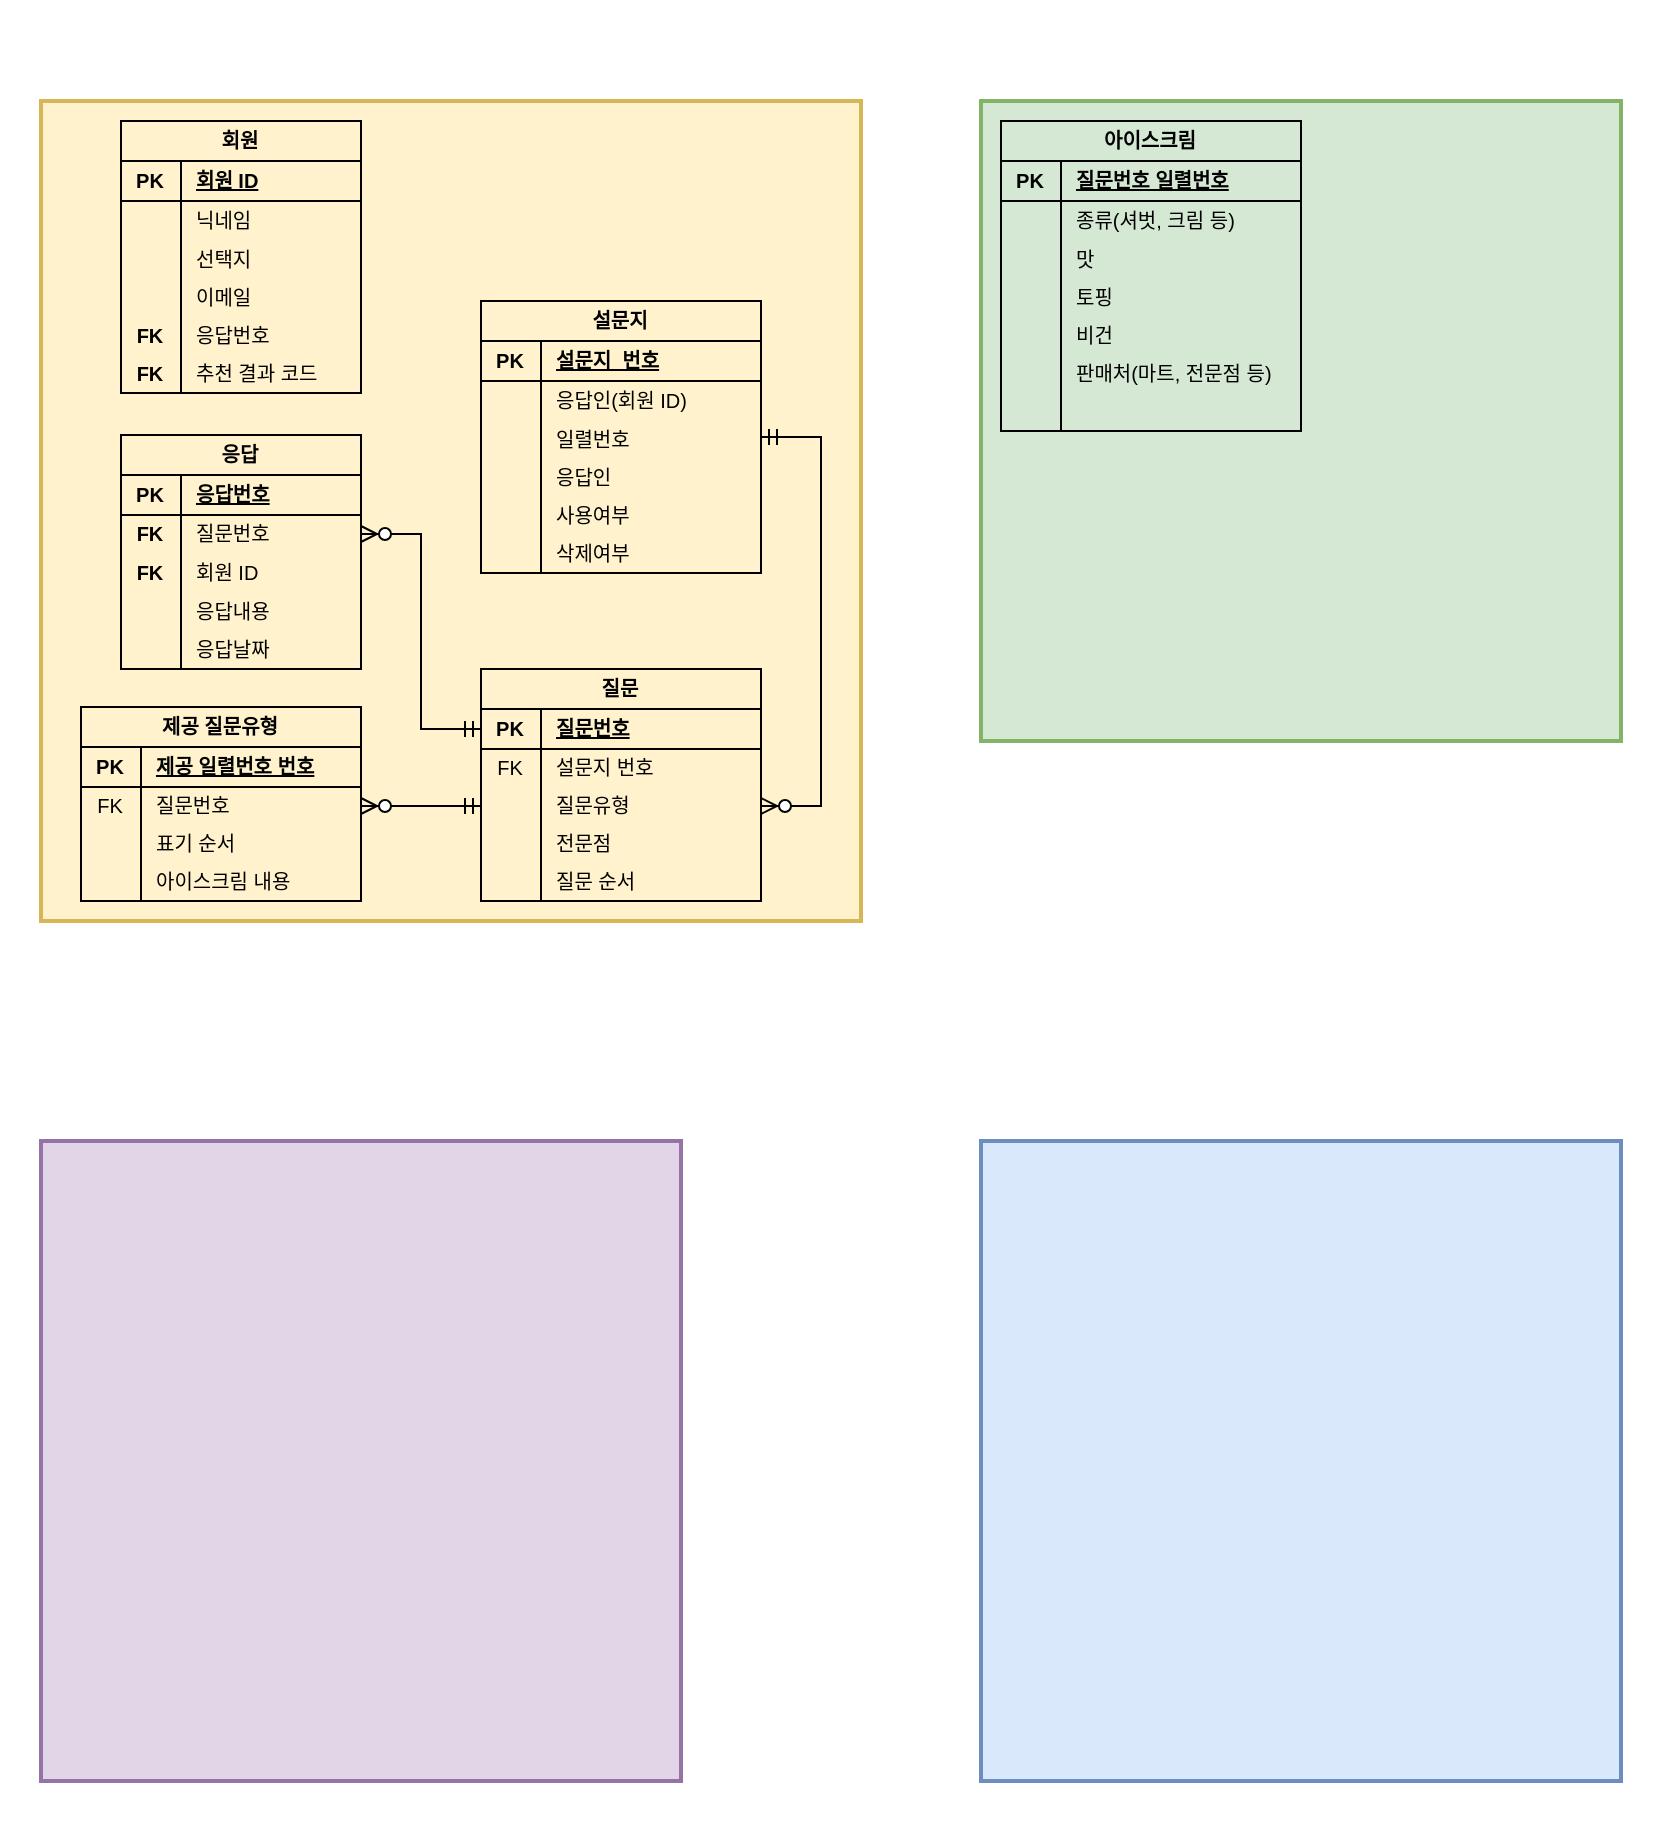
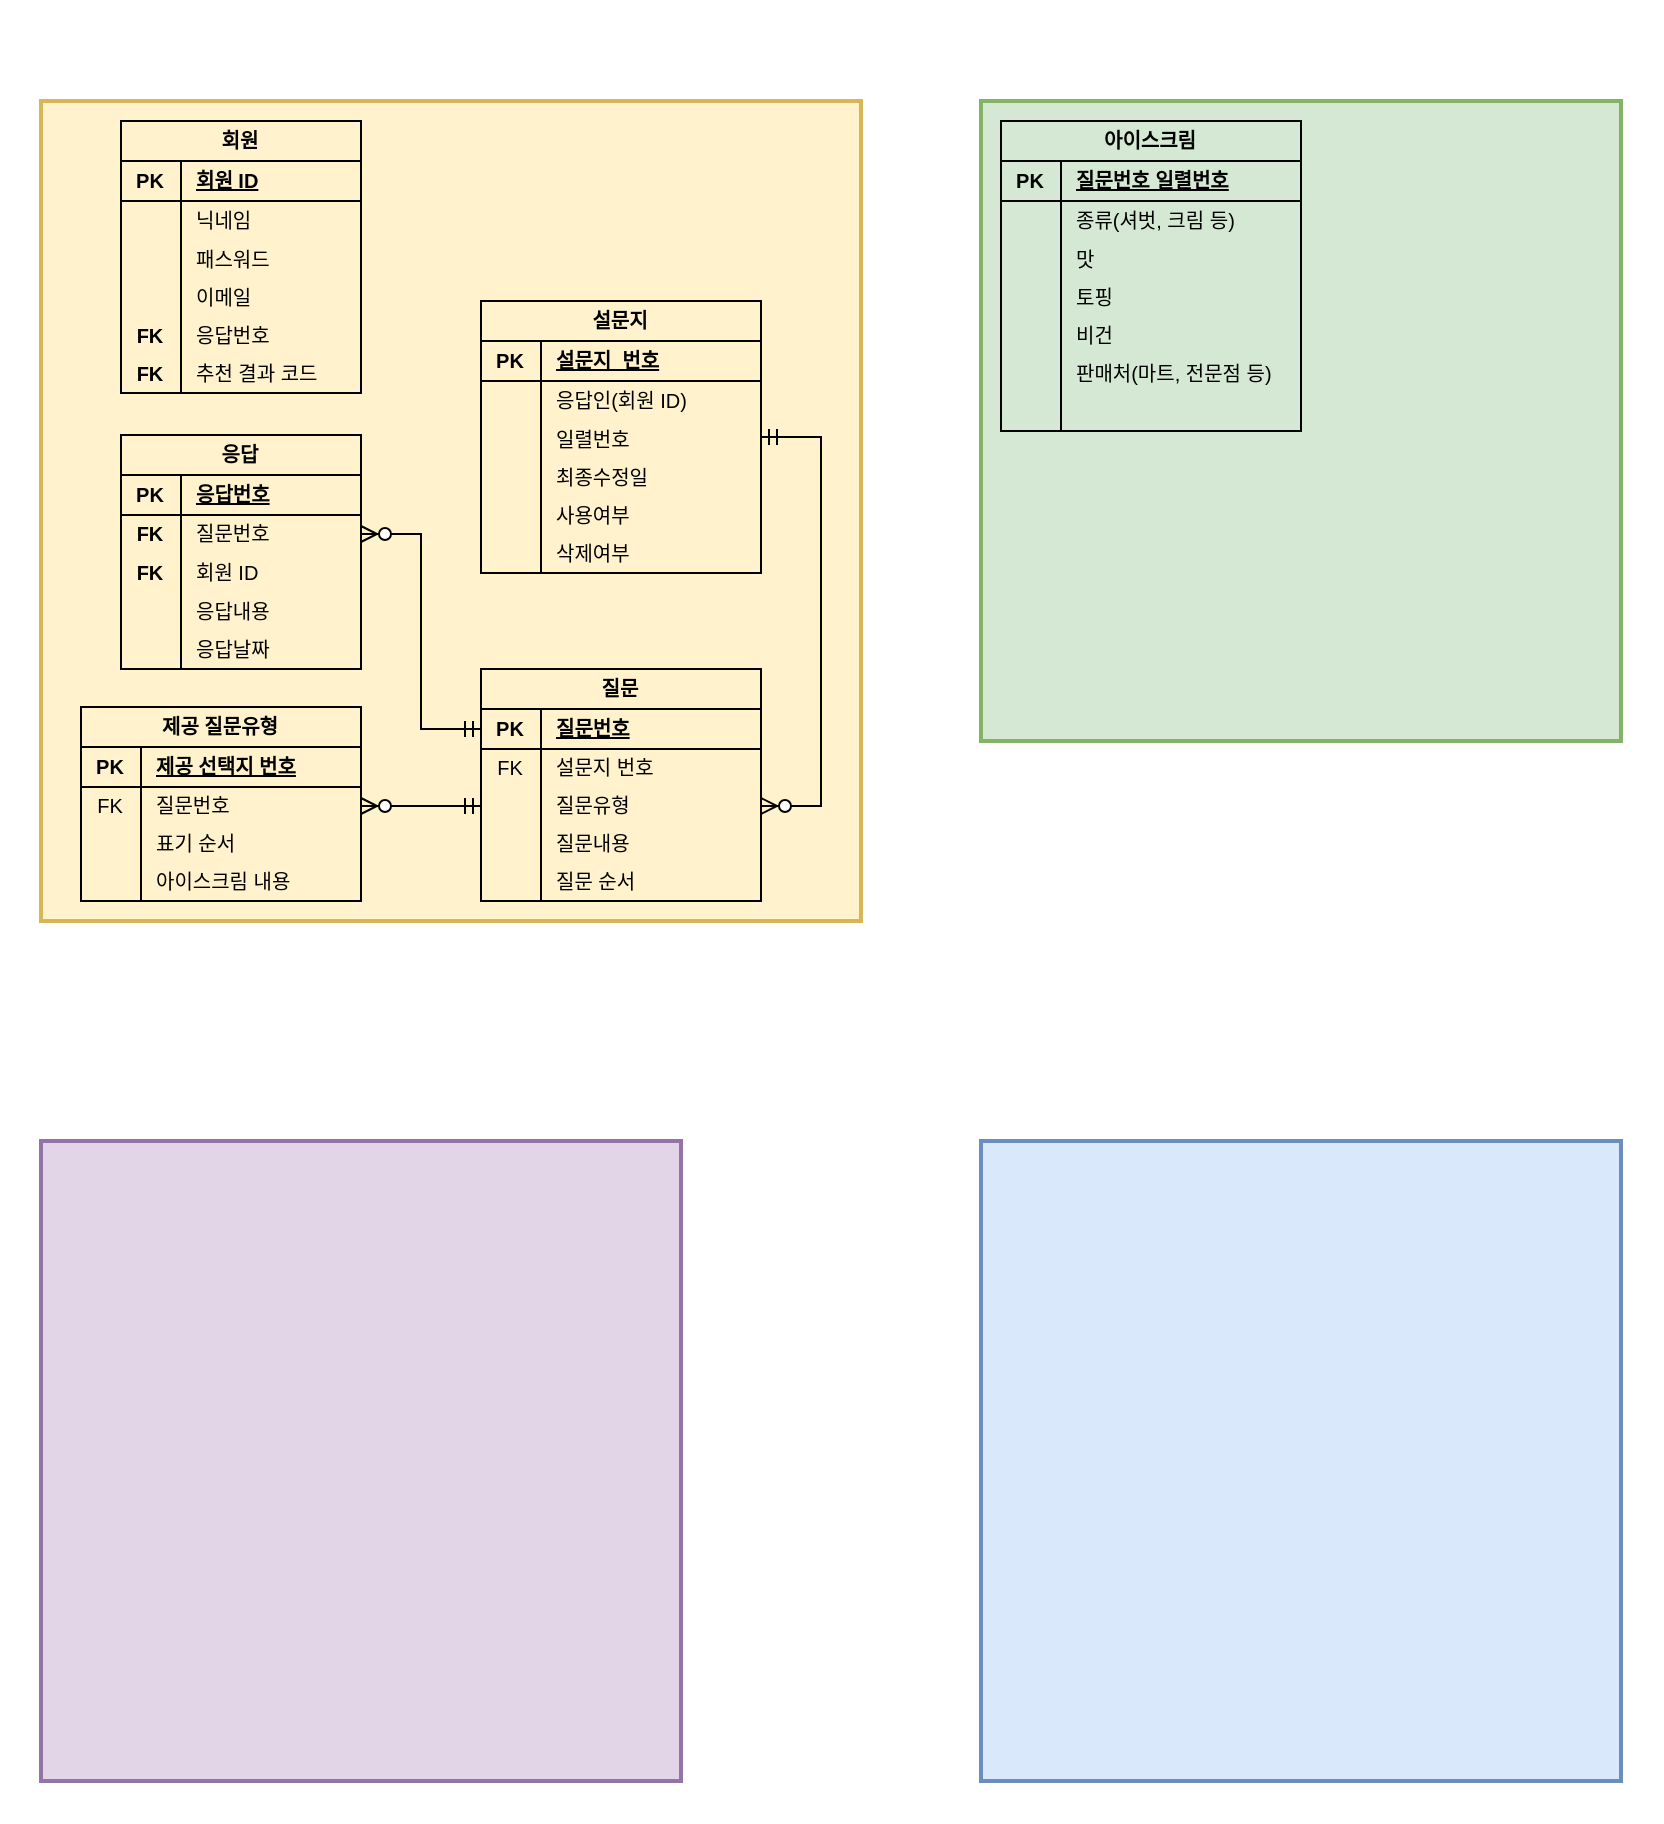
node "선택지": label "선택지" -> "패스워드"
node "응답인": label "응답인" -> "최종수정일"
node "제공 일렬번호 번호": label "제공 일렬번호 번호" -> "제공 선택지 번호"
node "전문점": label "전문점" -> "질문내용"
